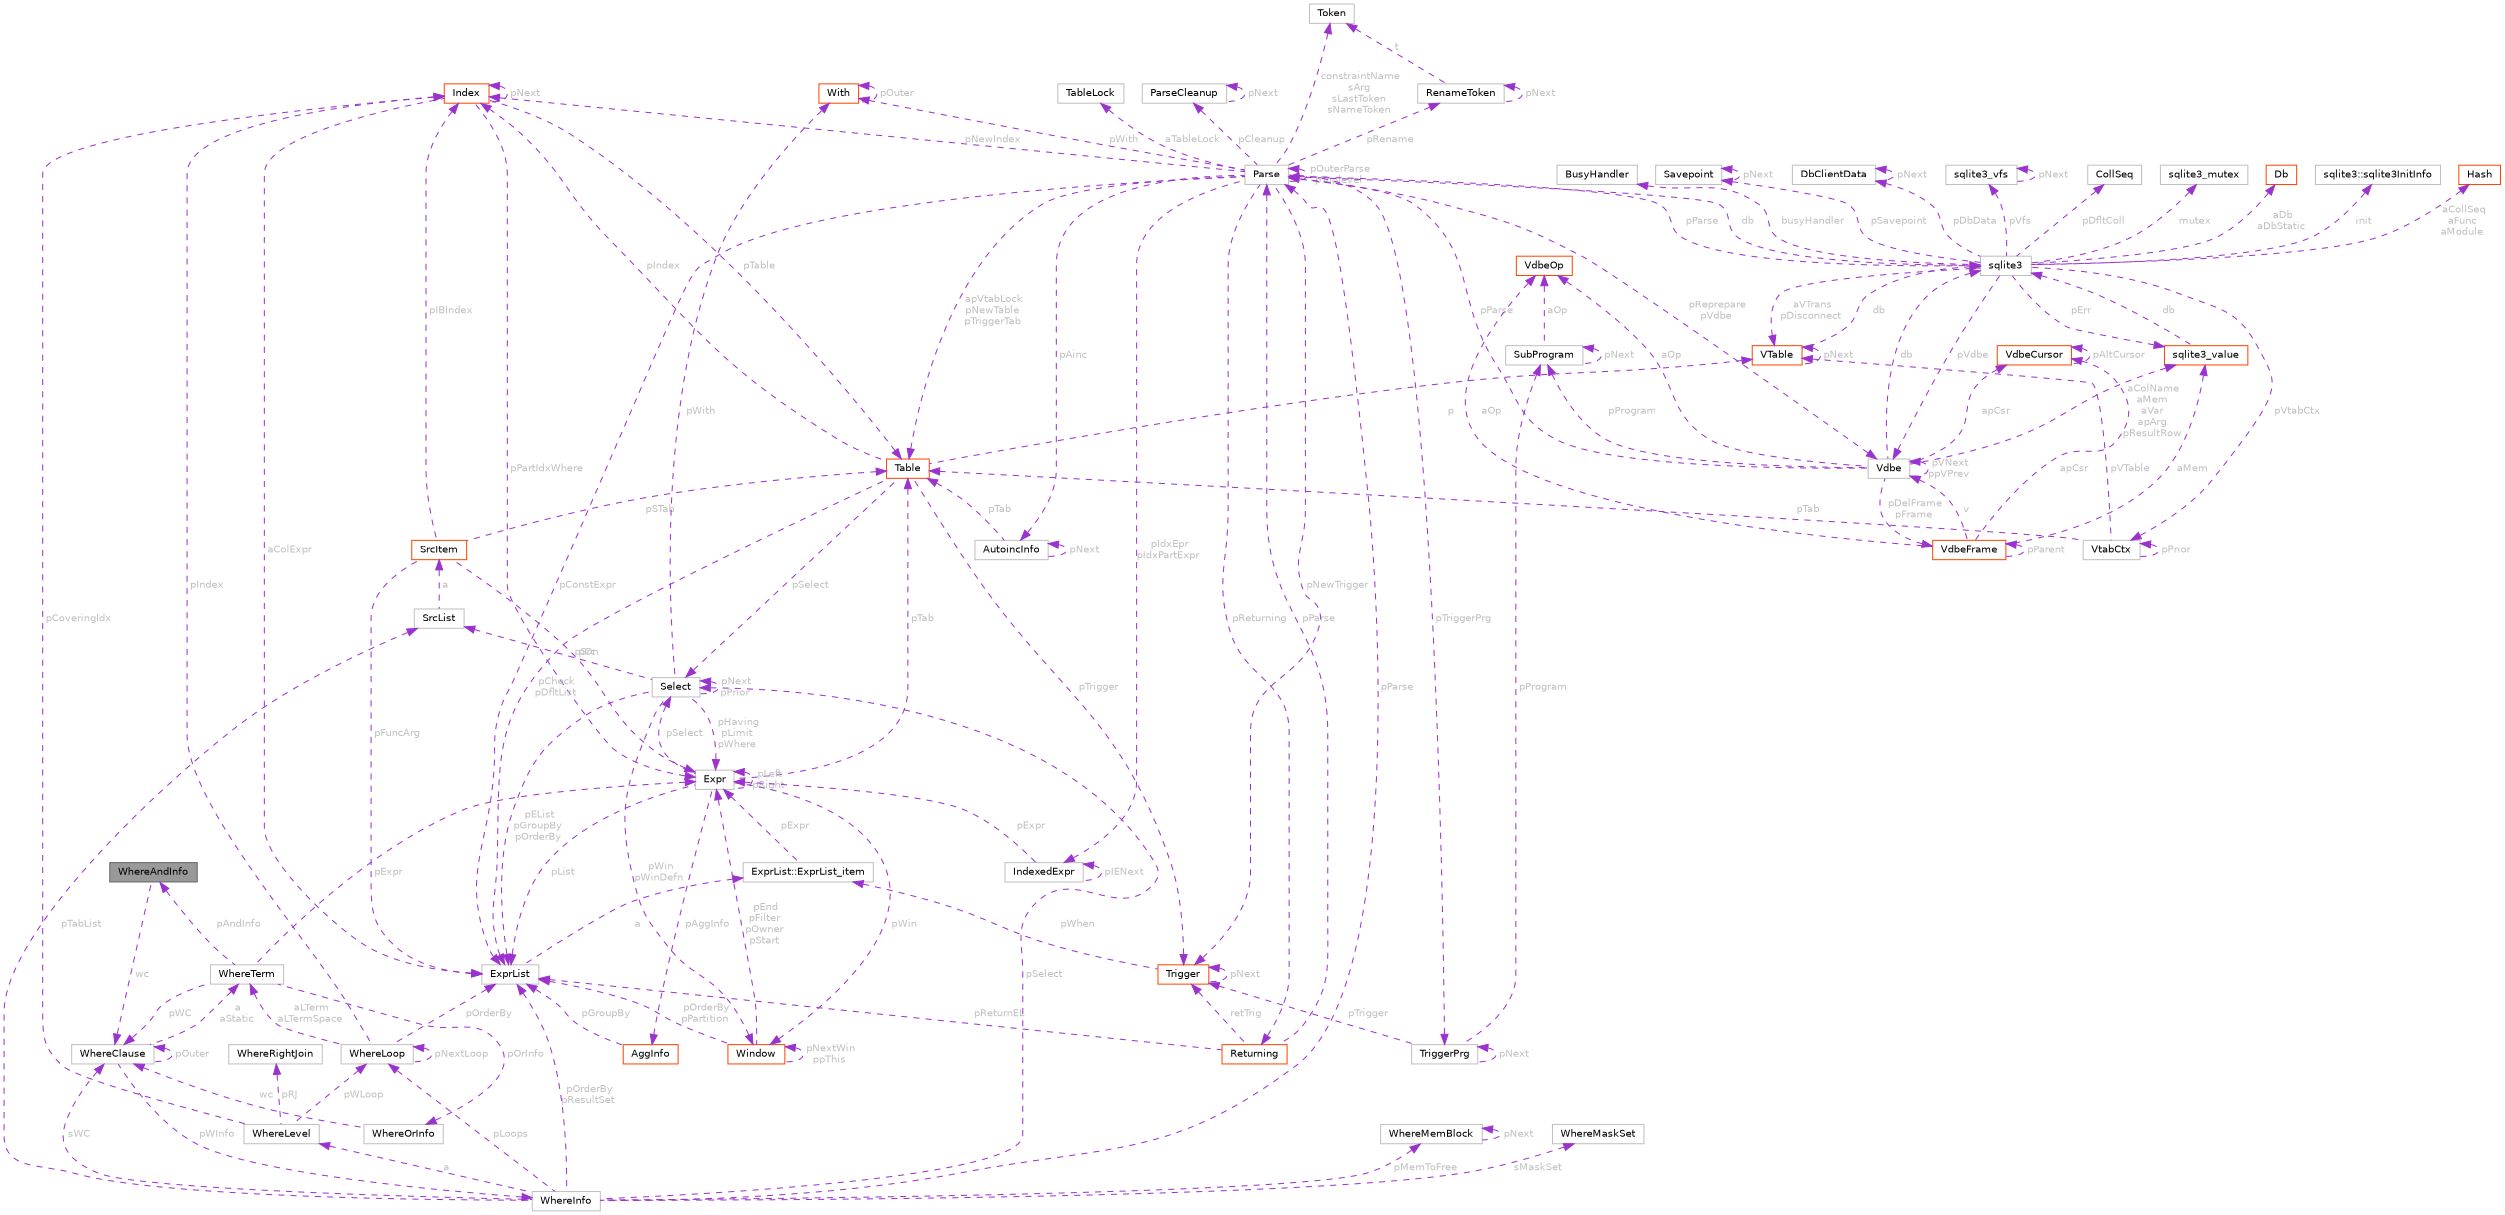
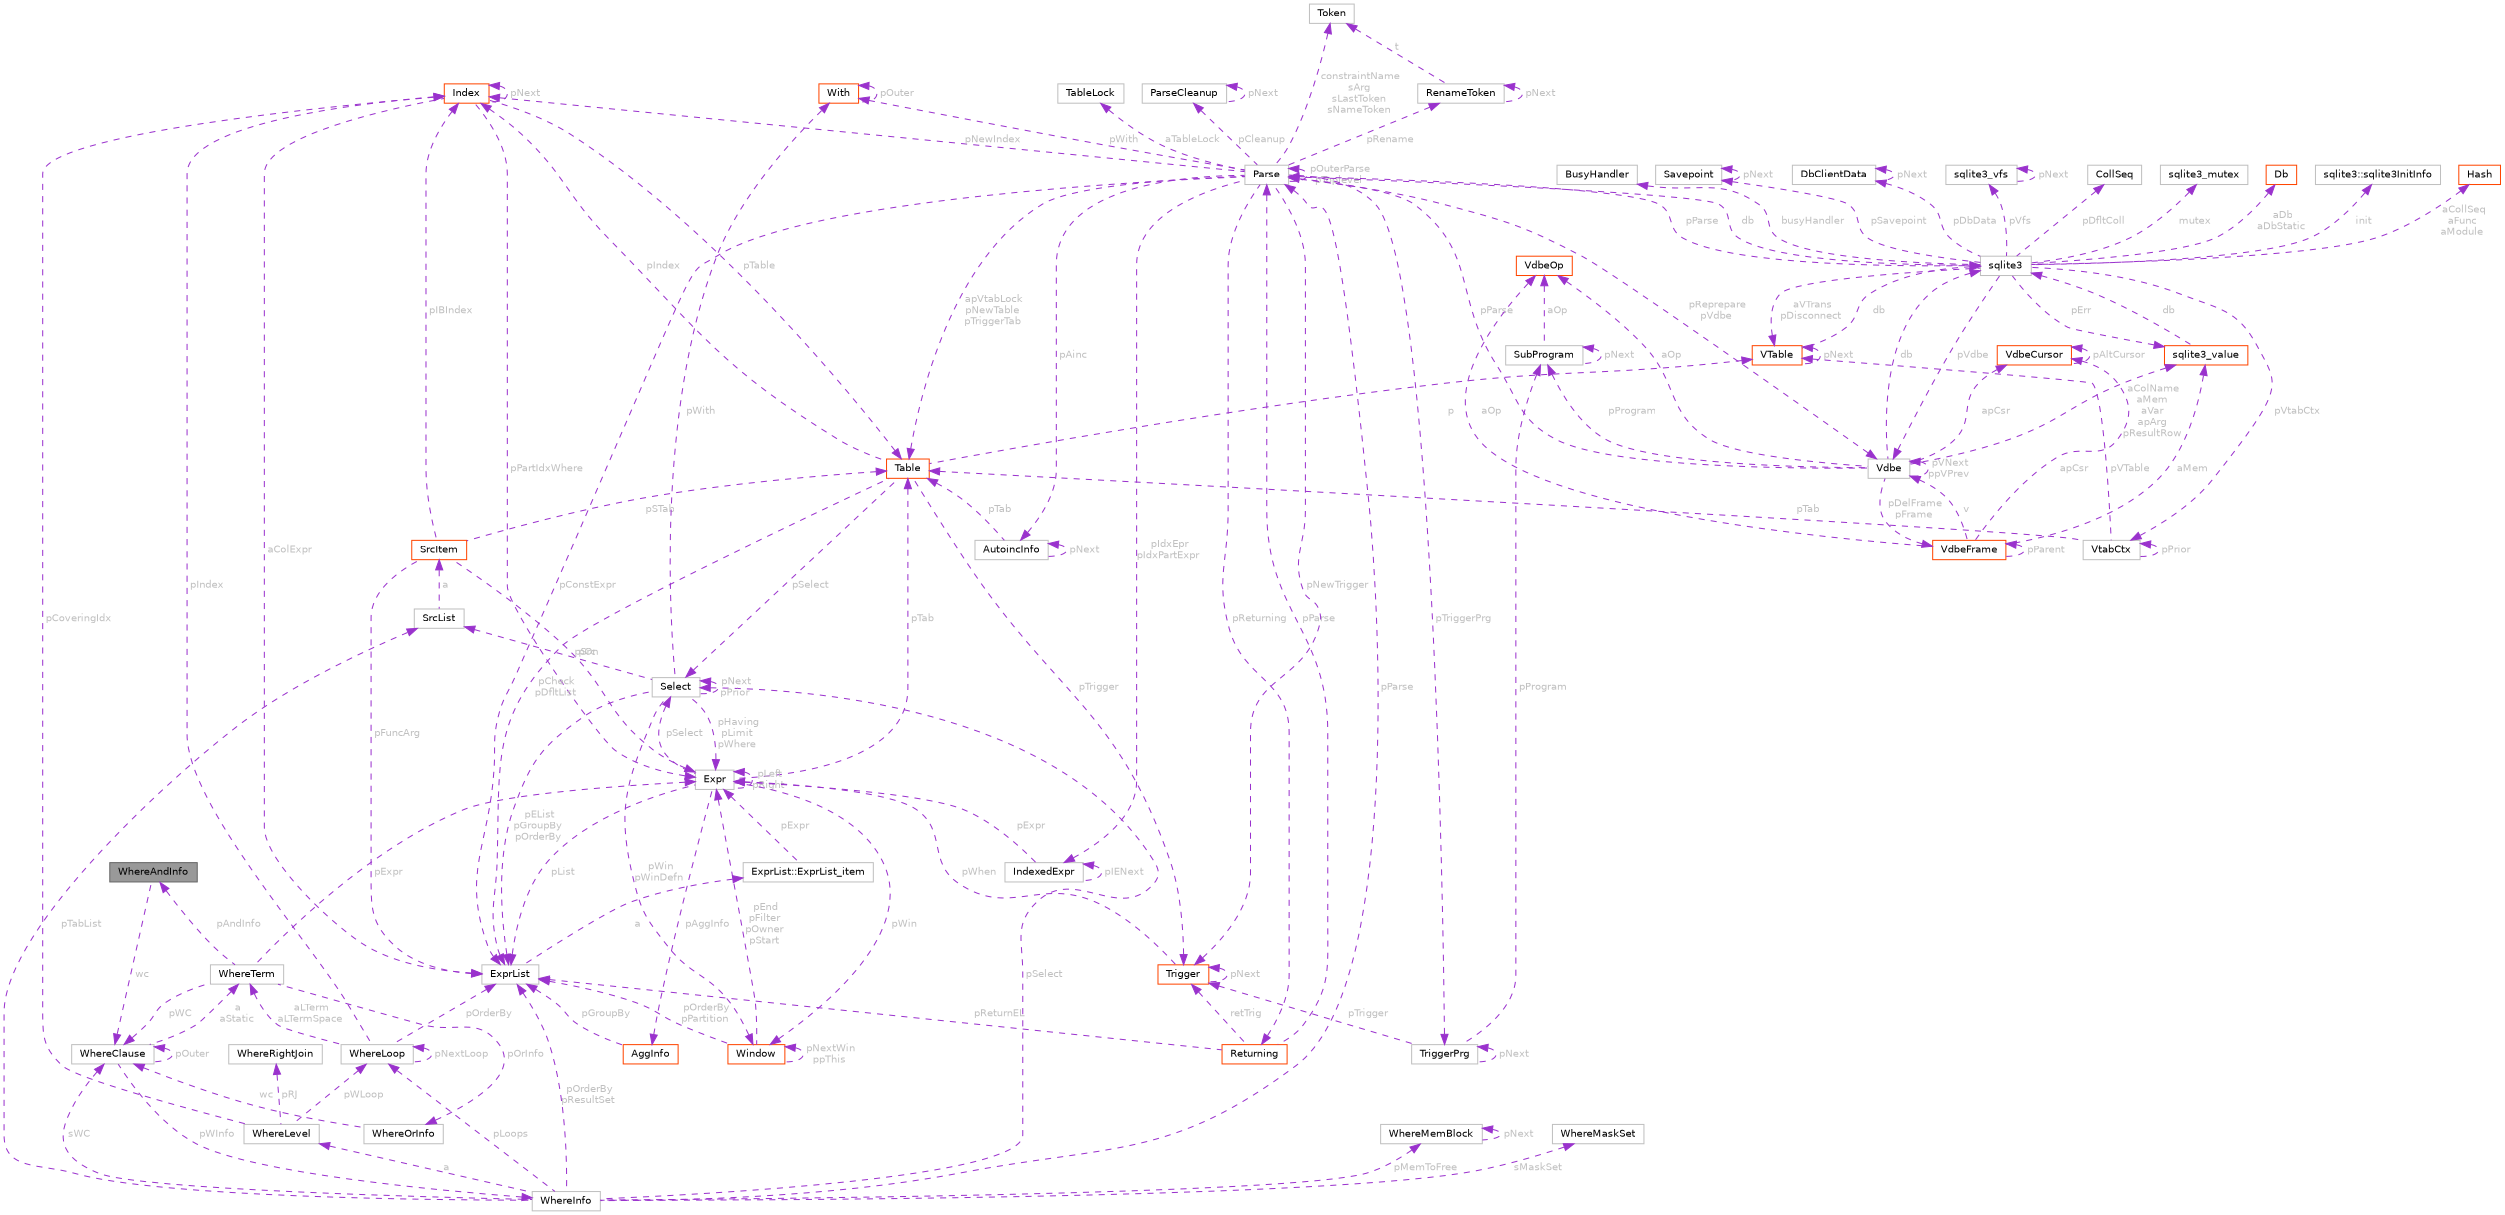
edge "Trigger" -> "ExprList::ExprList_item": now "Trigger" -> "Expr"
